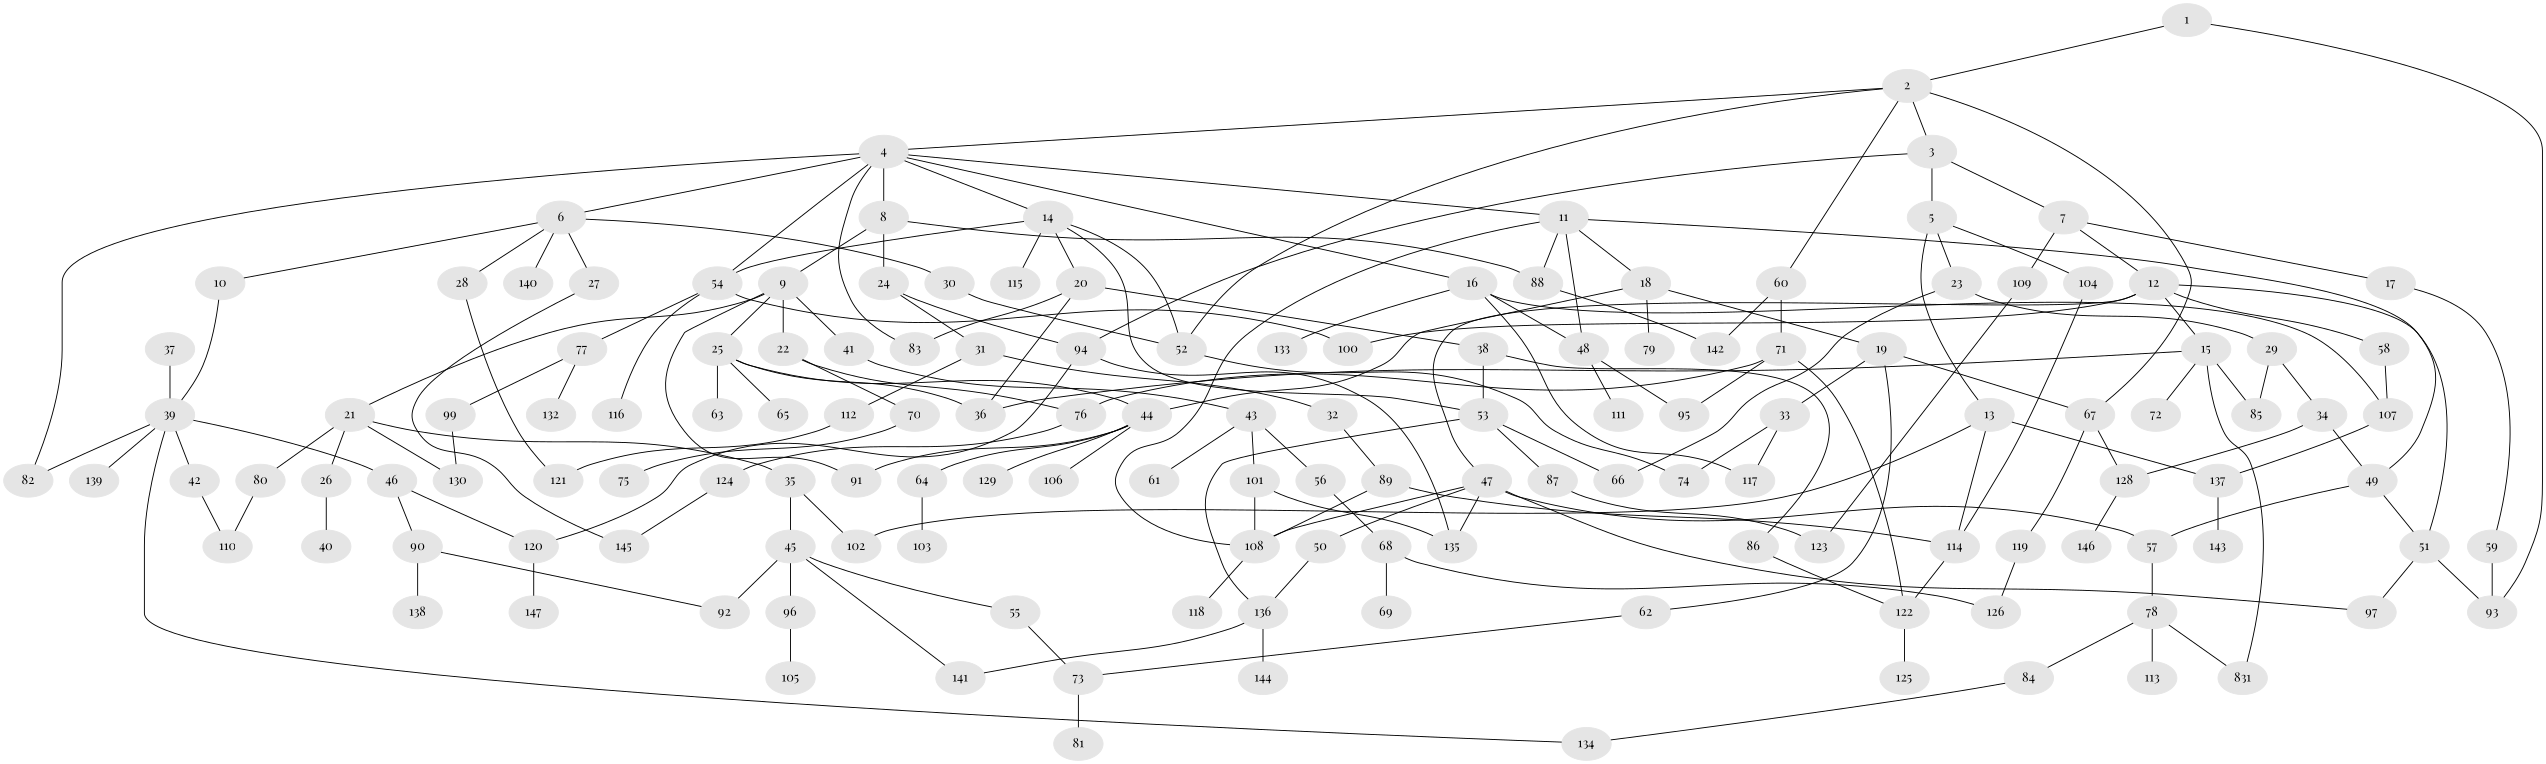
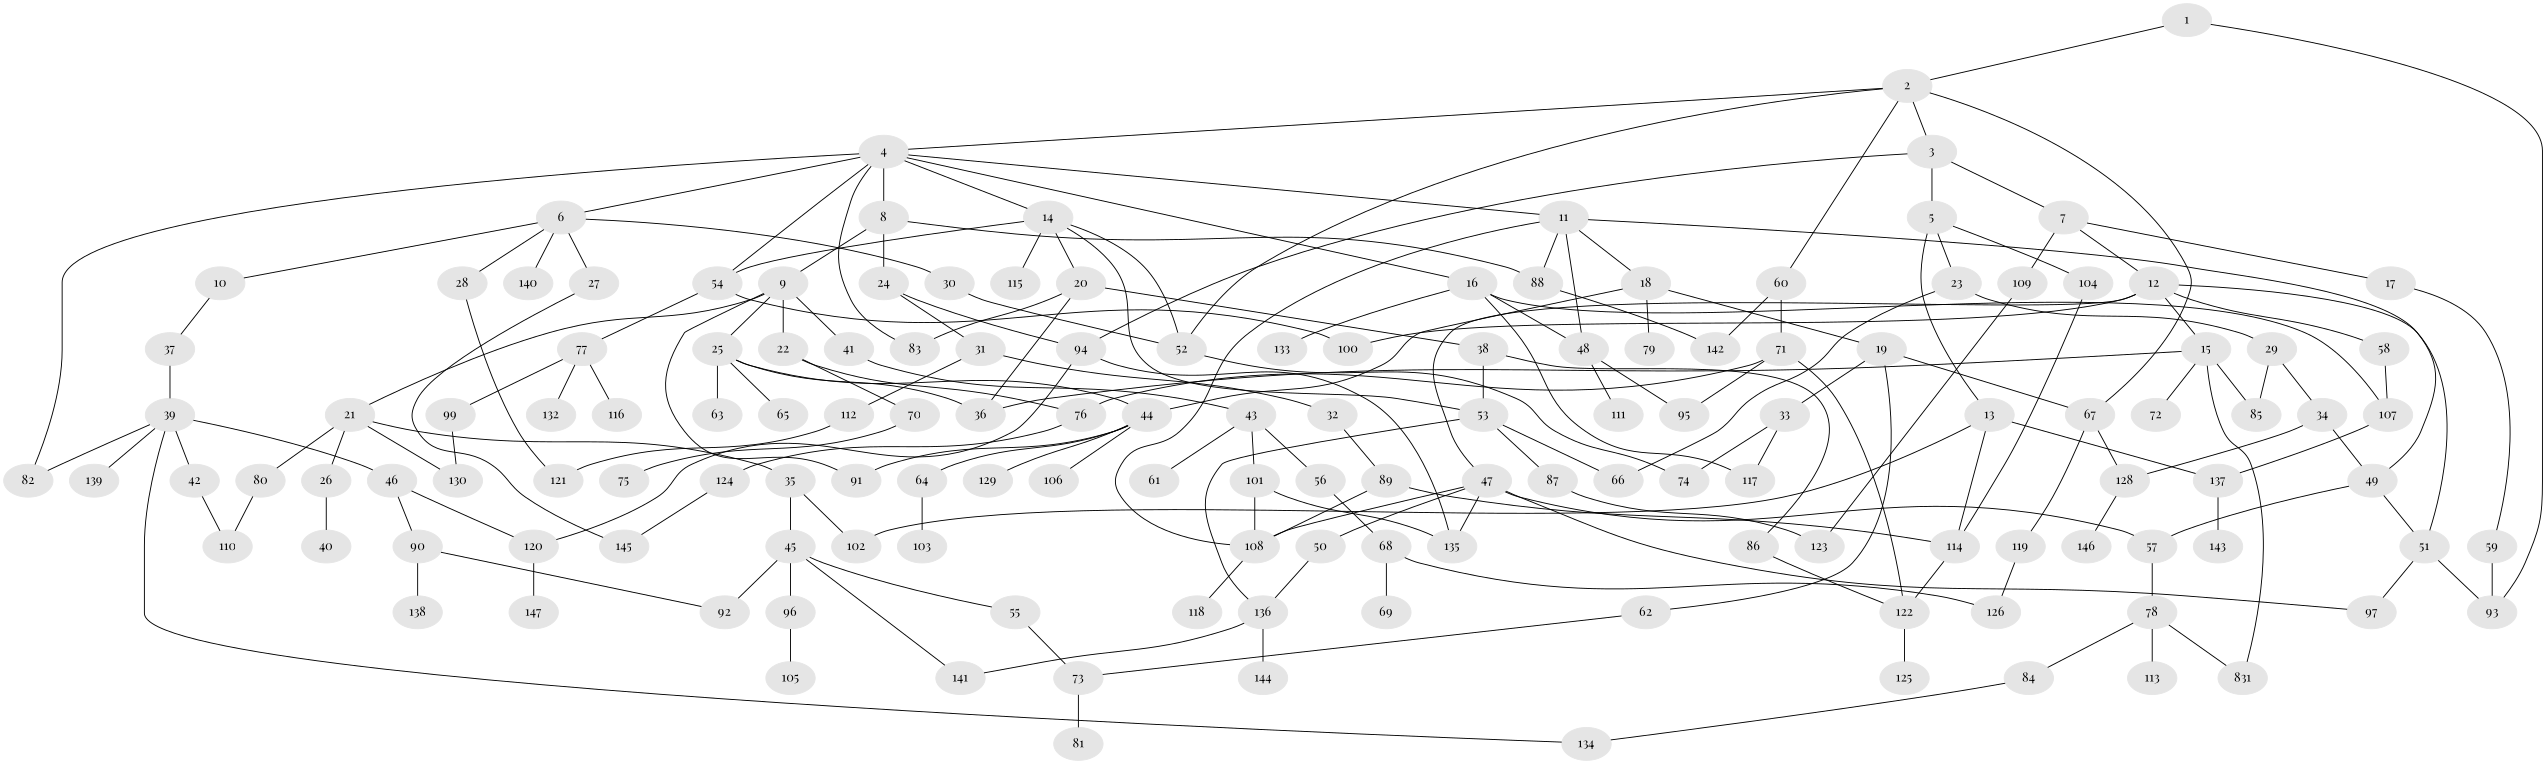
edge "54" -- "116": now "77" -- "116"
edge "10" -- "39": now "10" -- "37"
